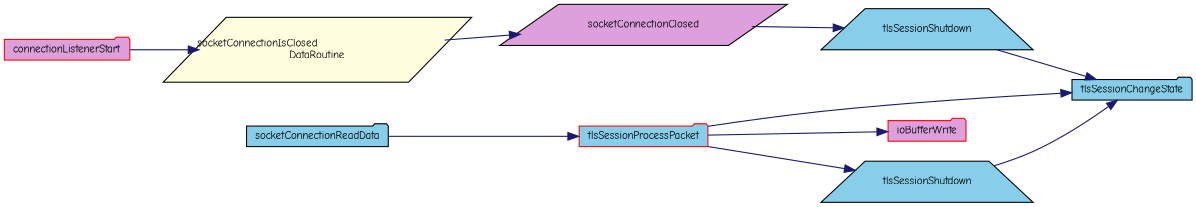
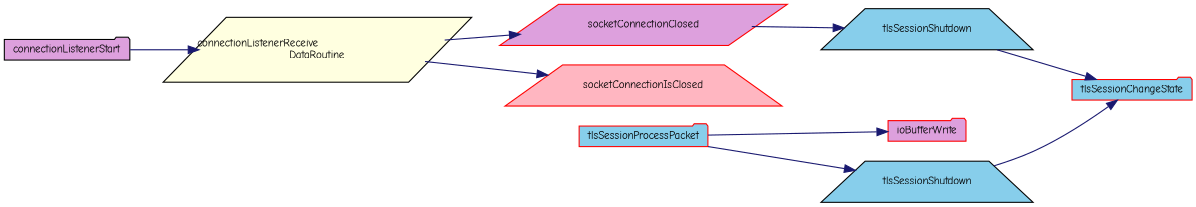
node "socketConnectionClosed": color black -> red
node "connectionListenerStart": color red -> black
node "socketConnectionIsClosed DataRoutine": label "socketConnectionIsClosed DataRoutine" -> "connectionListenerReceive DataRoutine"
node "socketConnectionIsClosed": added
node "tlsSessionChangeState": color black -> red
edge "tlsSessionProcessPacket" -> "tlsSessionChangeState": removed
node "socketConnectionReadData": removed
